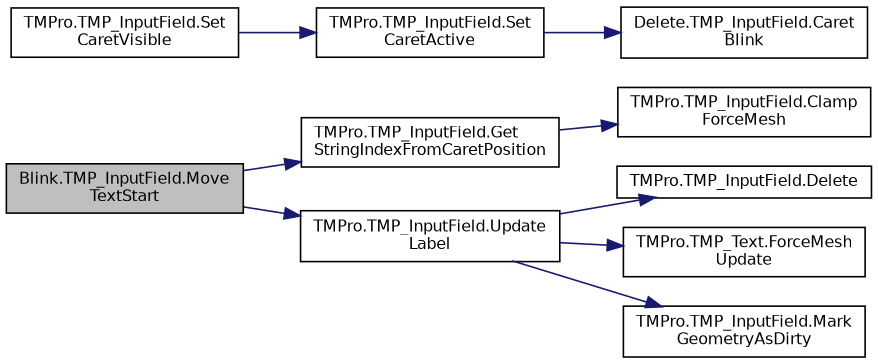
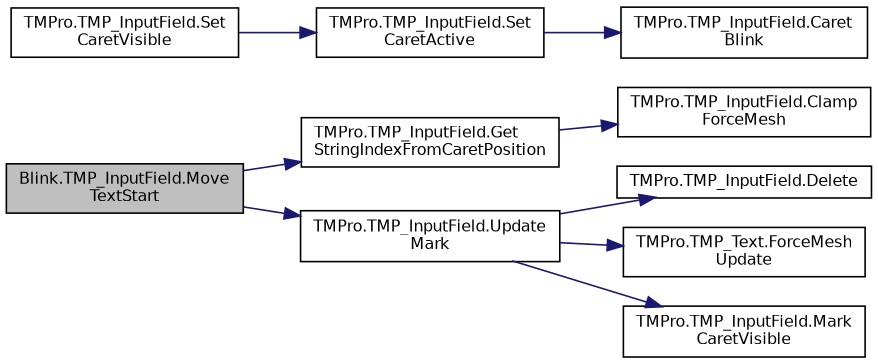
node "Delete.TMP_InputField.Caret Blink": label "Delete.TMP_InputField.Caret Blink" -> "TMPro.TMP_InputField.Caret Blink"
node "TMPro.TMP_InputField.Update Label": label "TMPro.TMP_InputField.Update Label" -> "TMPro.TMP_InputField.Update Mark"
node "TMPro.TMP_InputField.Mark GeometryAsDirty": label "TMPro.TMP_InputField.Mark GeometryAsDirty" -> "TMPro.TMP_InputField.Mark CaretVisible"
